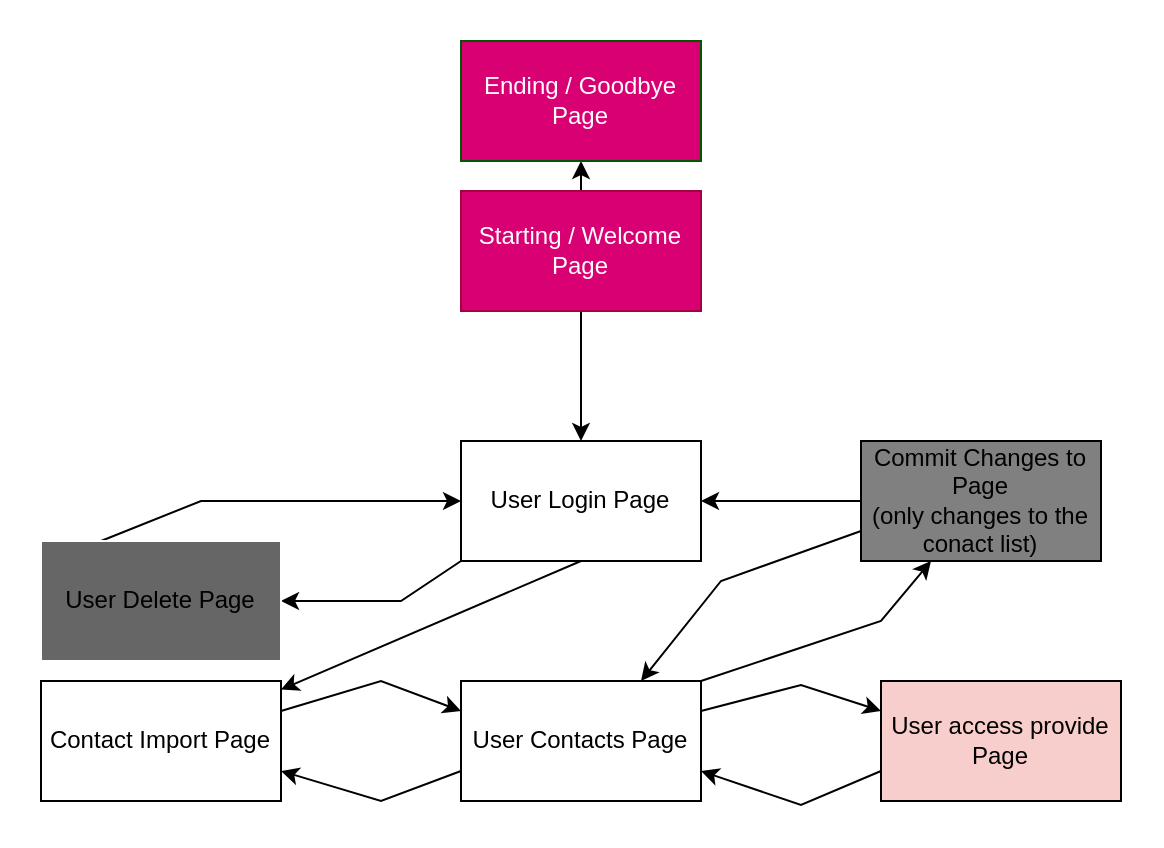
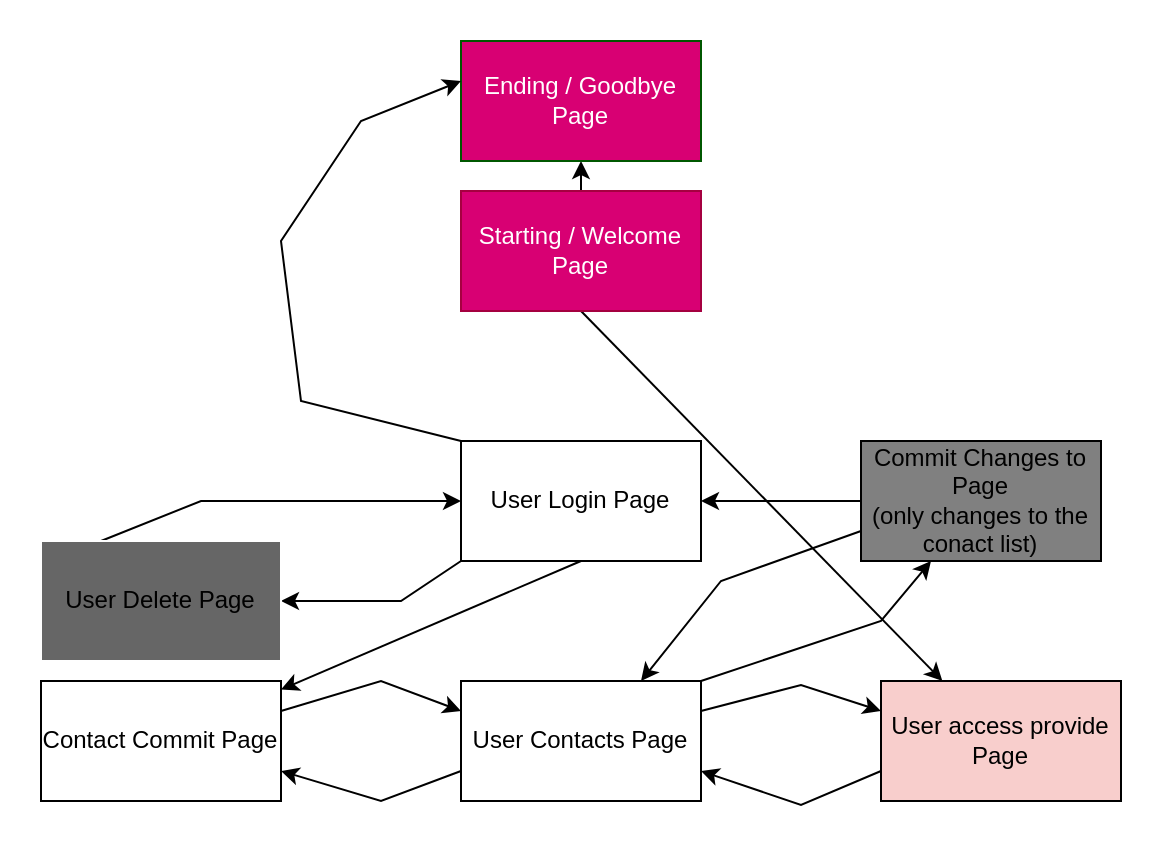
edge "User Login Page" -> "Ending / Goodbye Page": added
edge "Starting / Welcome Page" -> "User Login Page": now "Starting / Welcome Page" -> "User access provide Page"
node "Contact Import Page": label "Contact Import Page" -> "Contact Commit Page"
